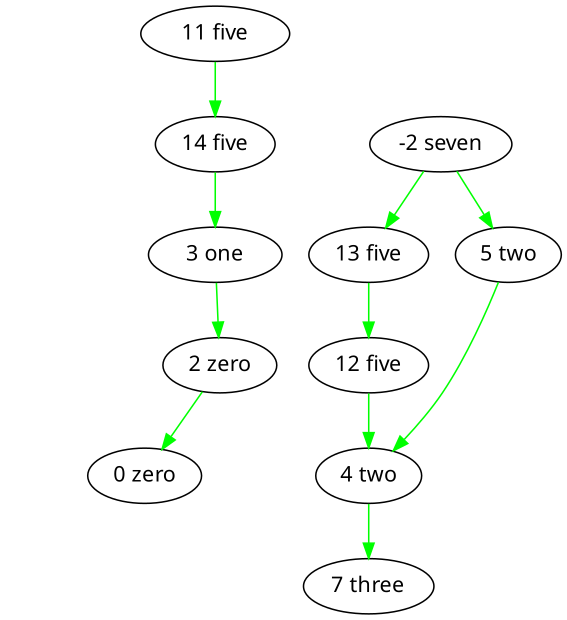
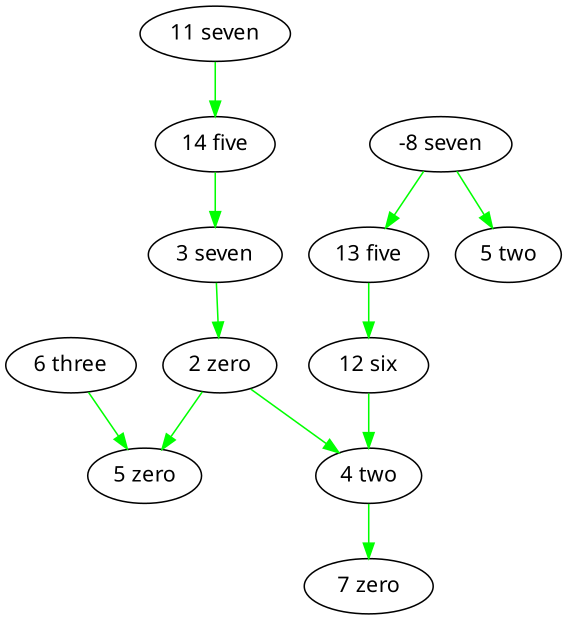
node "11 five": label "11 five" -> "11 seven"
node "-2 seven": label "-2 seven" -> "-8 seven"
node "3 one": label "3 one" -> "3 seven"
node "6 three": added
node "12 five": label "12 five" -> "12 six"
edge "5 two" -> "4 two": now "2 zero" -> "4 two"
node "0 zero": label "0 zero" -> "5 zero"
node "7 three": label "7 three" -> "7 zero"
